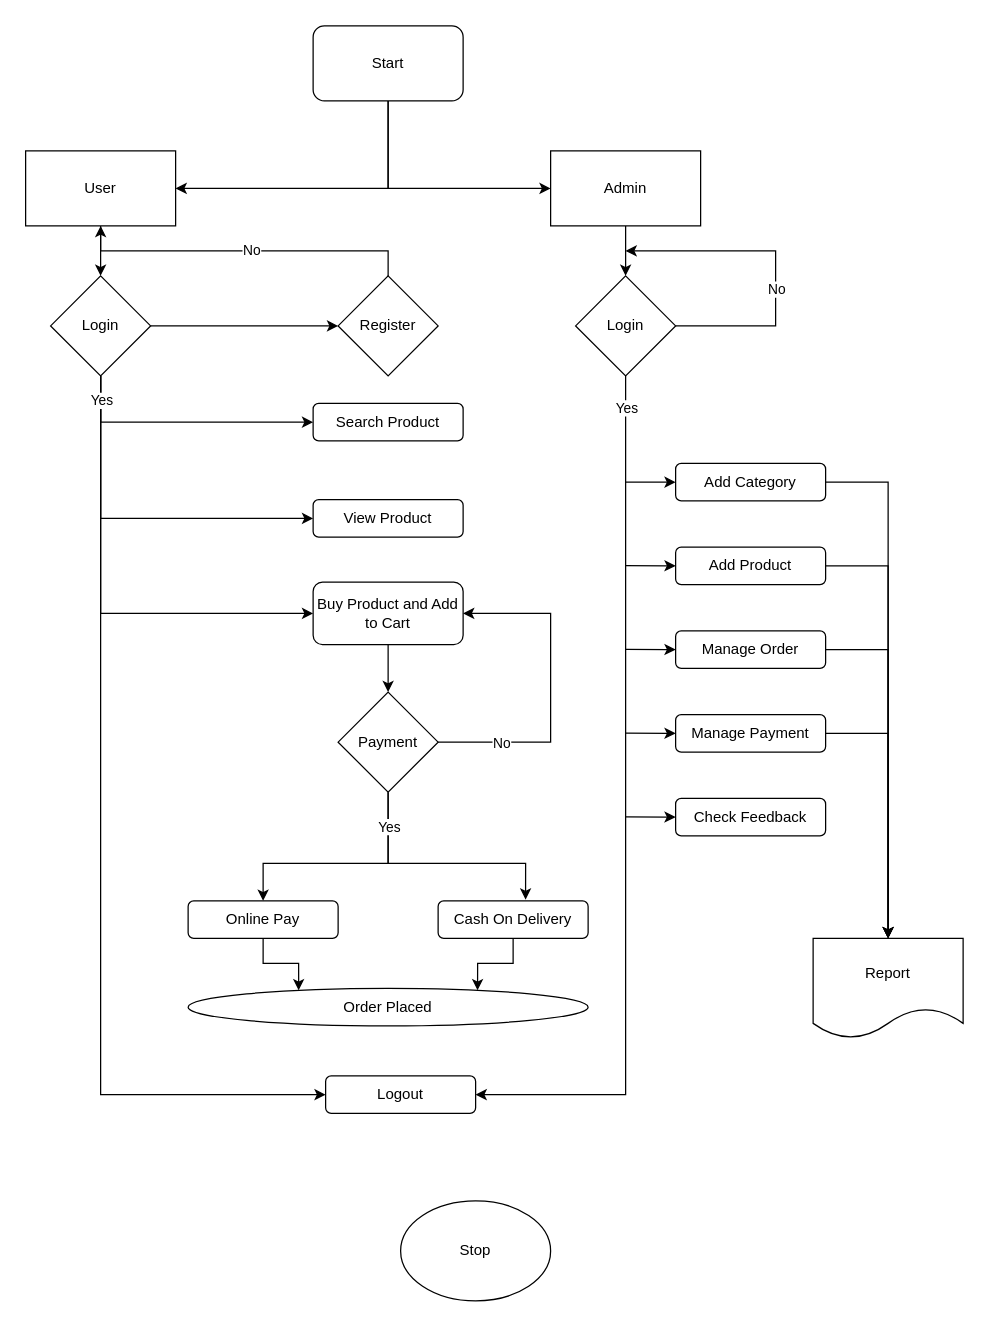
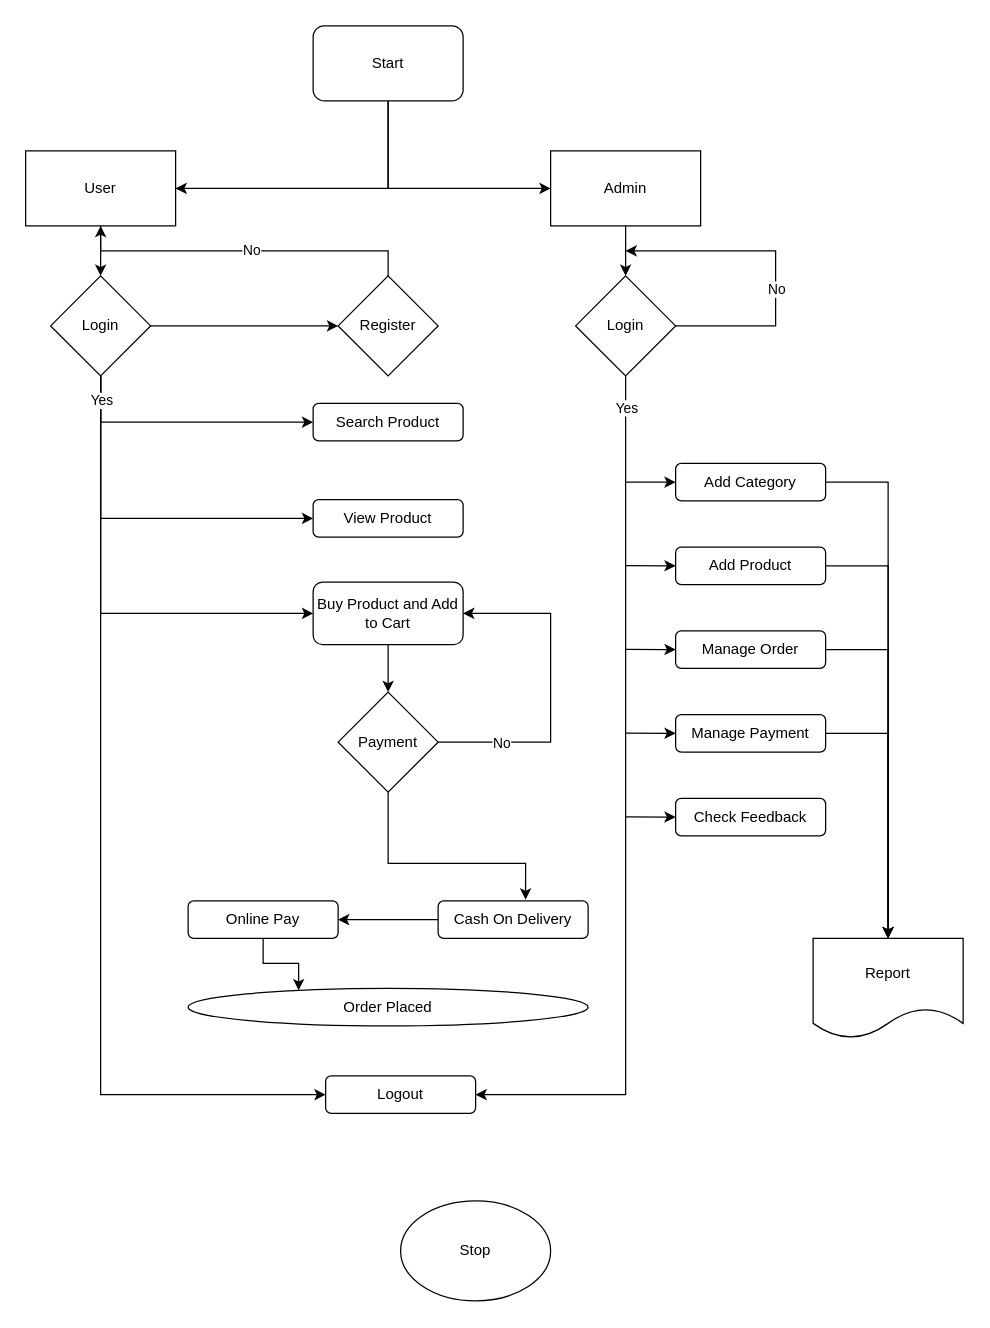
edge "Payment" -> "Online Pay": removed, label "Yes"
edge "Cash On Delivery" -> "Order Placed": now "Cash On Delivery" -> "Online Pay"
